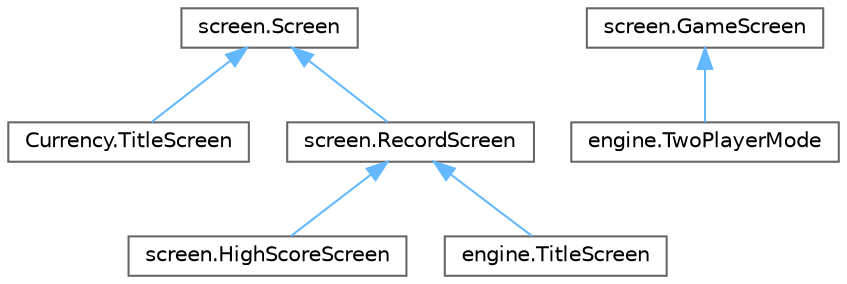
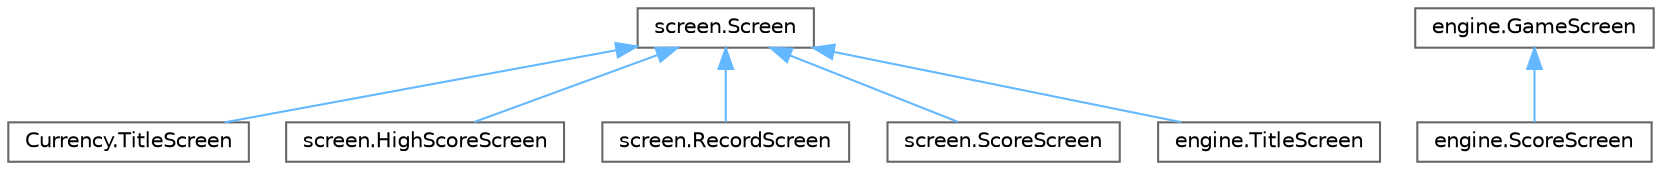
node "screen.GameScreen": label "screen.GameScreen" -> "engine.GameScreen"
node "engine.TwoPlayerMode": label "engine.TwoPlayerMode" -> "engine.ScoreScreen"
node "screen.ScoreScreen": added
edge "screen.HighScoreScreen" -> "screen.RecordScreen": now "screen.HighScoreScreen" -> "screen.Screen"
edge "engine.TitleScreen" -> "screen.RecordScreen": now "engine.TitleScreen" -> "screen.Screen"
